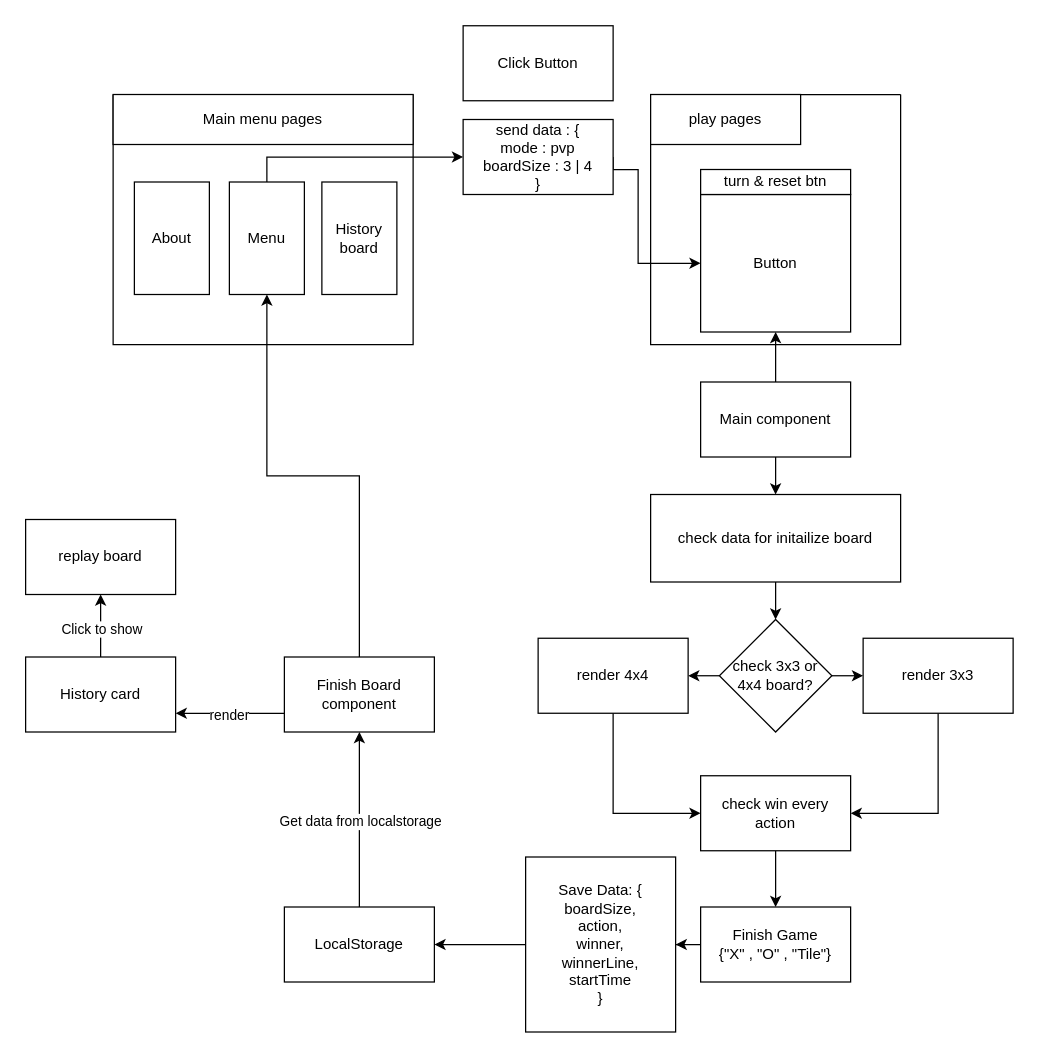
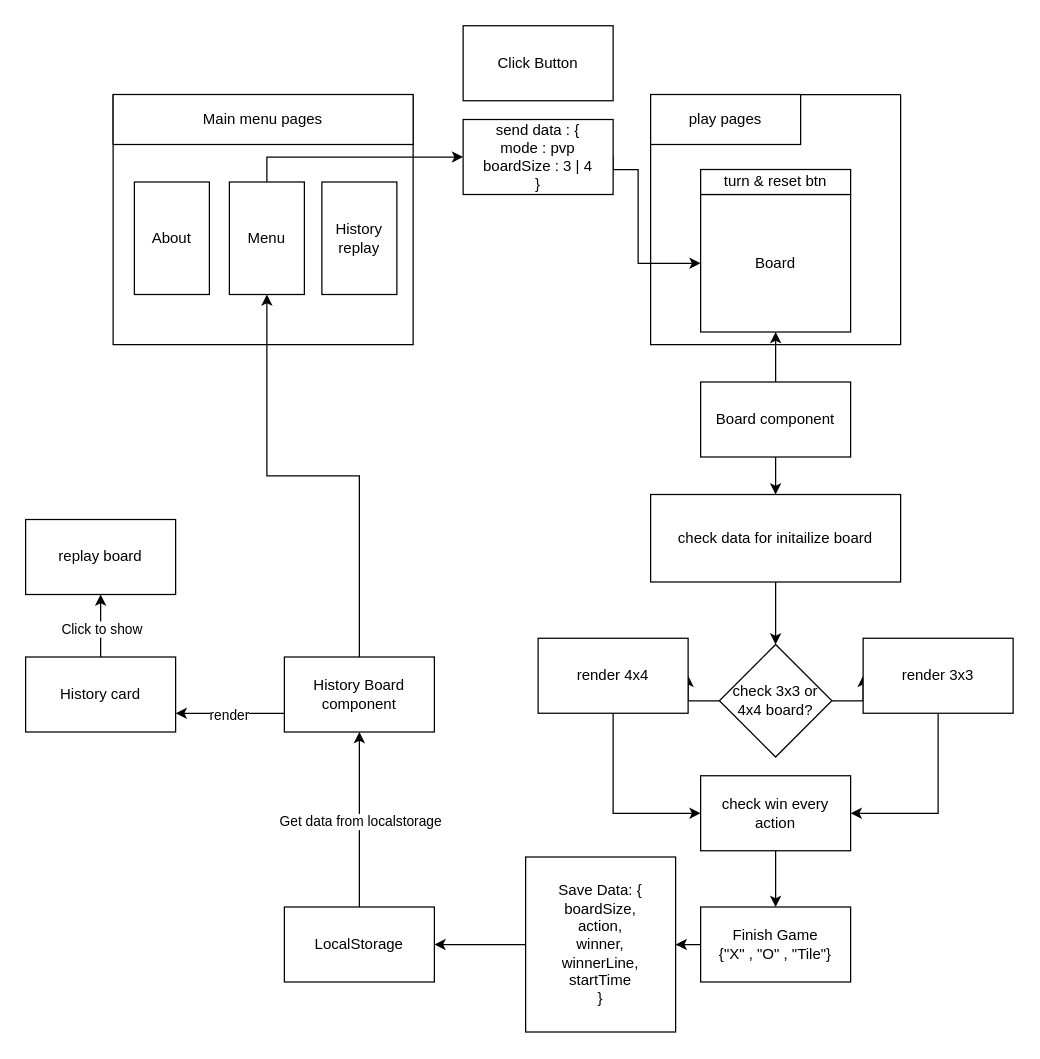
node "History board": label "History board" -> "History replay"
node "Button": label "Button" -> "Board"
node "Main component": label "Main component" -> "Board component"
node "check 3x3 or 4x4 board?": moved (776, 676) -> (776, 701)
node "Finish Board component": label "Finish Board component" -> "History Board component"
